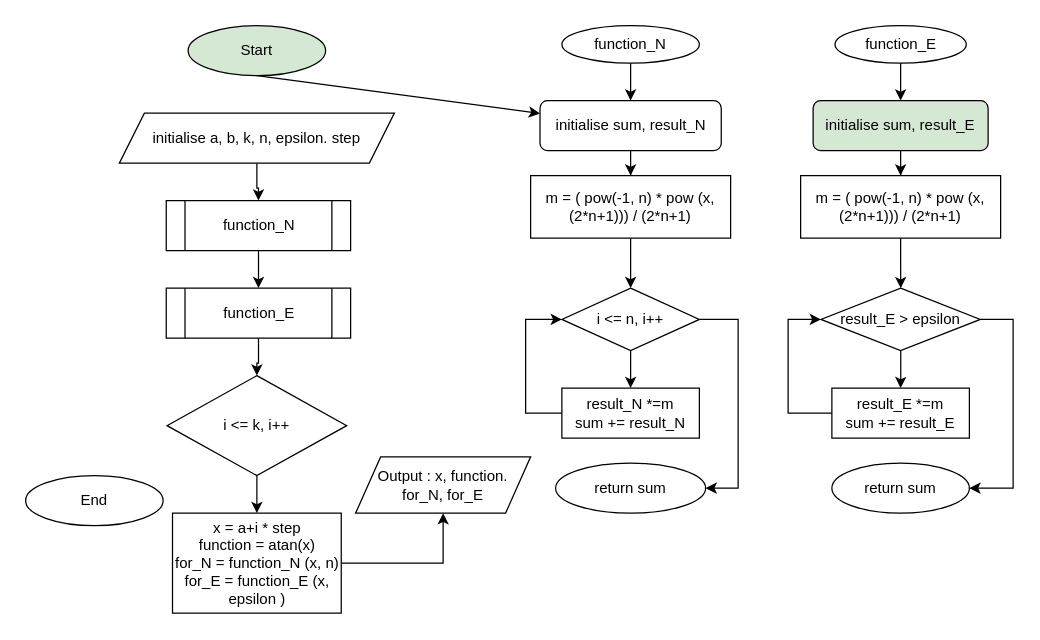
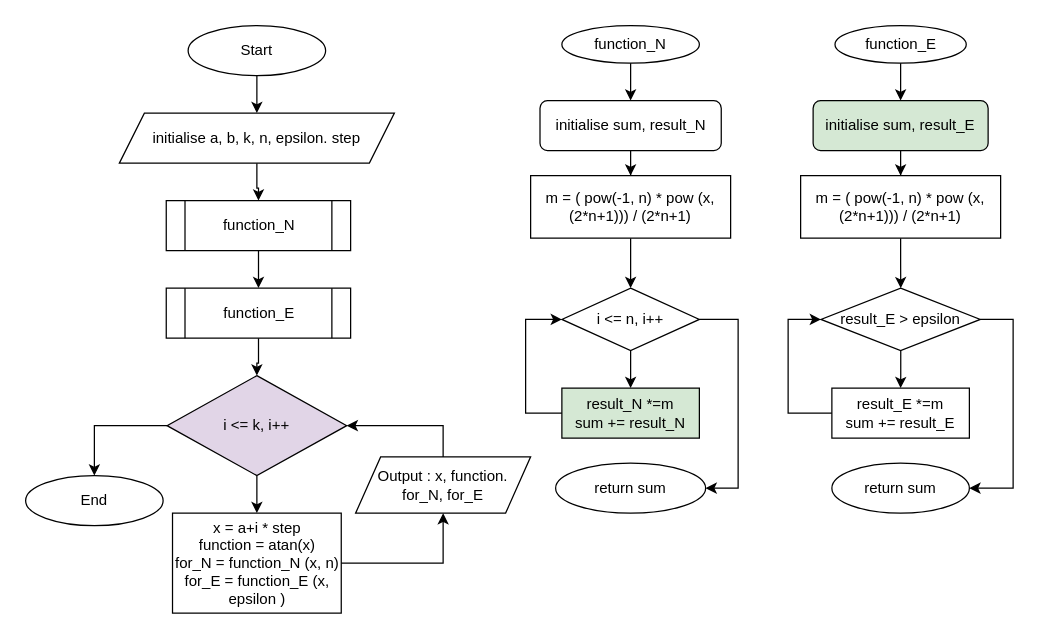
node "Start": fillcolor #d5e8d4 -> #ffffff
edge "Start" -> "initialise sum, result_N": now "Start" -> "initialise a, b, k, n, epsilon. step"
node "result_N *=m sum += result_N": fillcolor #ffffff -> #d5e8d4
edge "i <= k, i++" -> "End": added
node "i <= k, i++": fillcolor #ffffff -> #e1d5e7
edge "Output : x, function. for_N, for_E" -> "i <= k, i++": added
